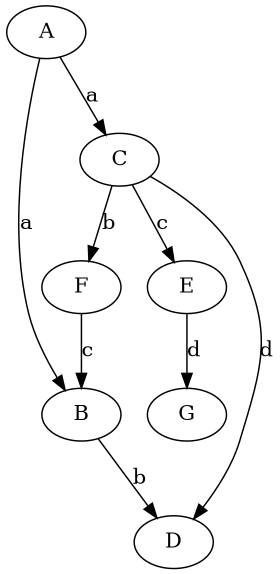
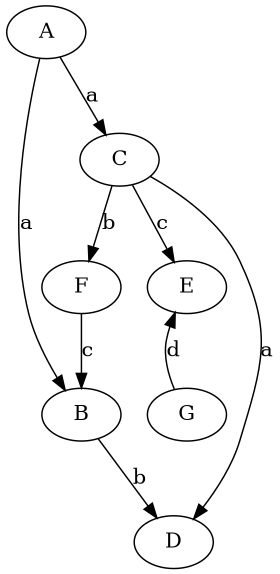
edge "E" -> "G": reversed
edge "C" -> "D": label "d" -> "a"
